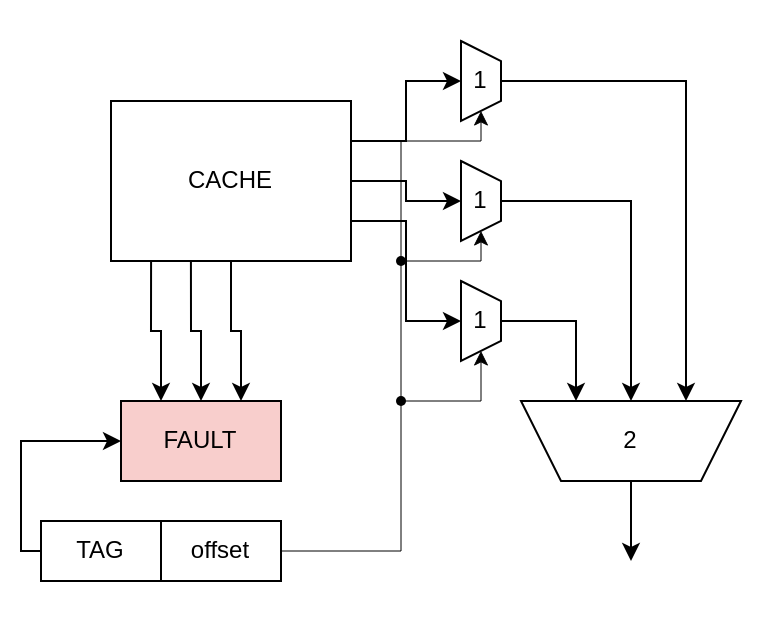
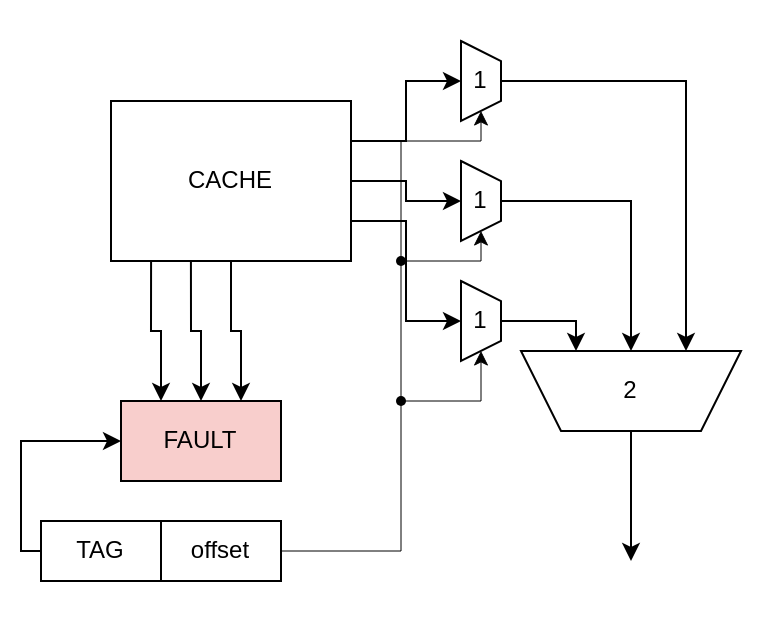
node "2": moved (631, 441) -> (631, 391)
